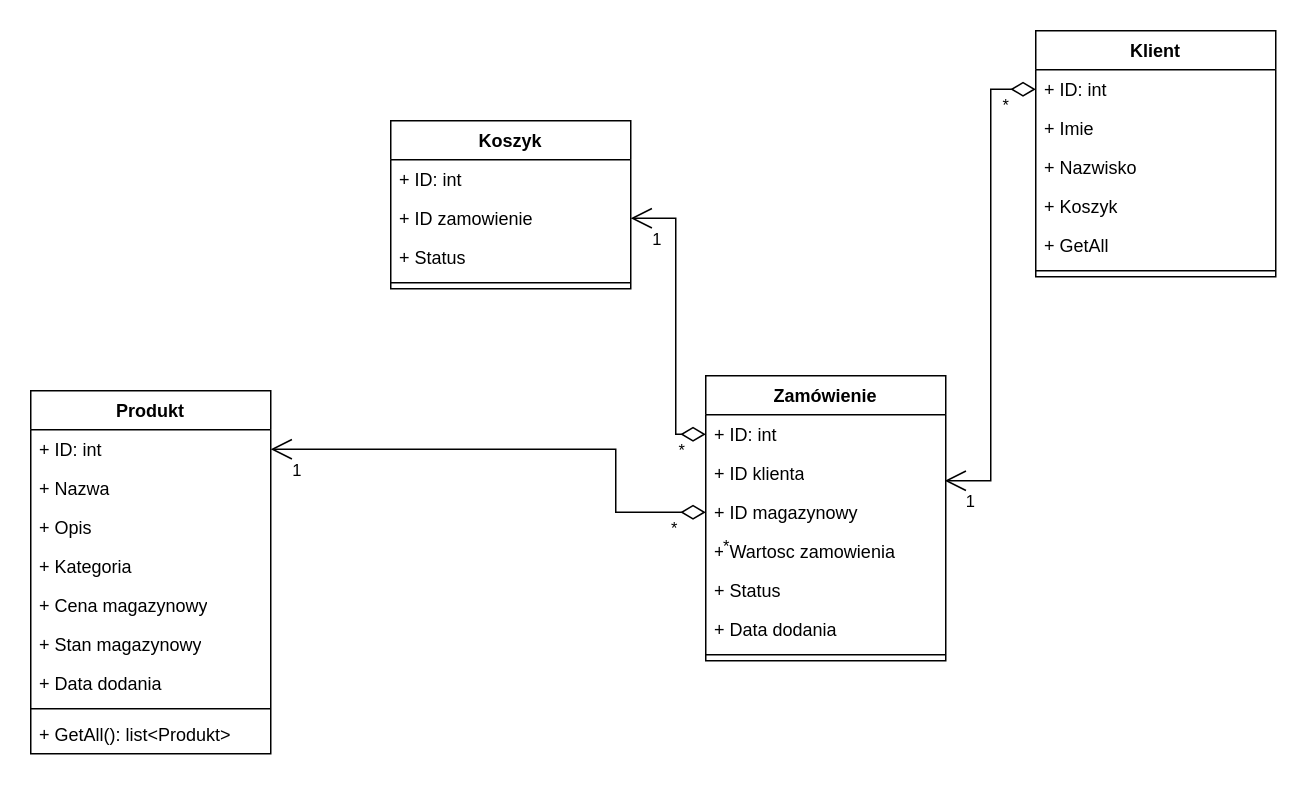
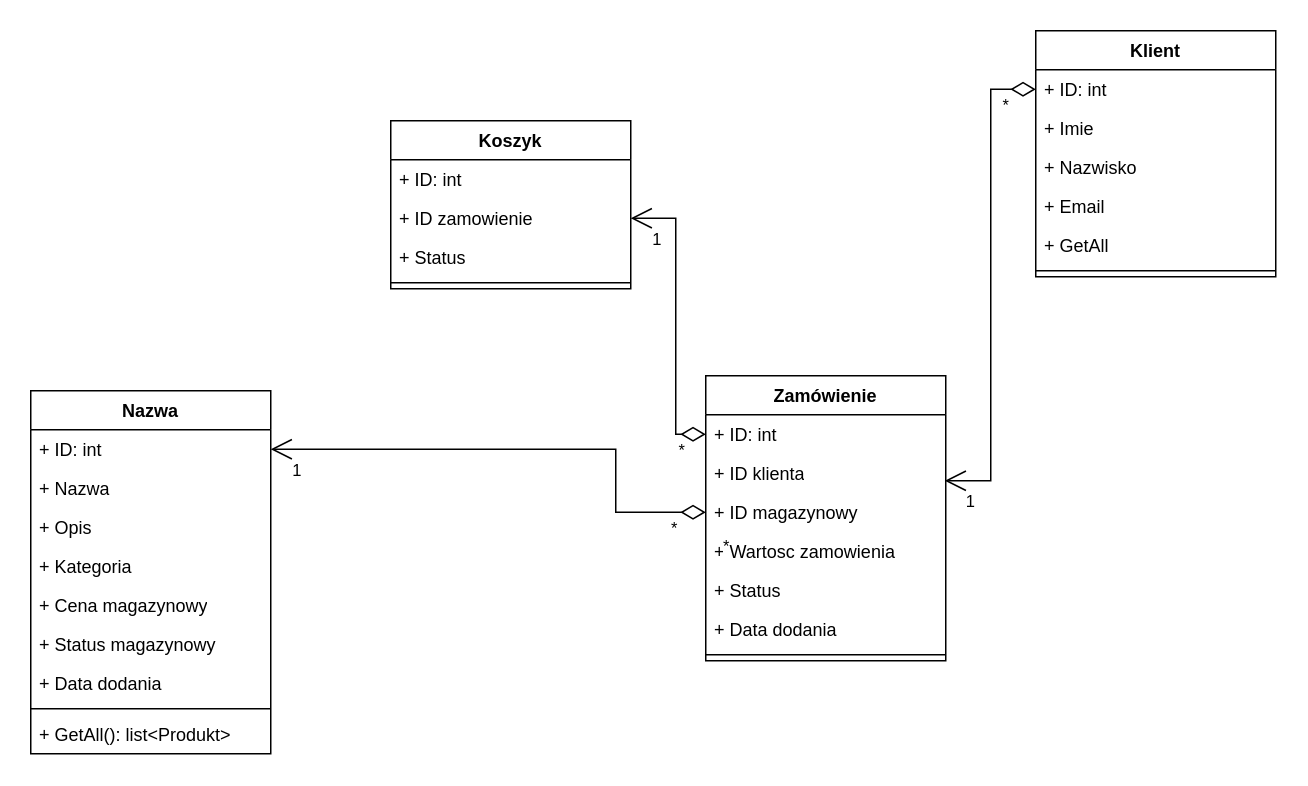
node "+ Koszyk": label "+ Koszyk" -> "+ Email"
node "Produkt": label "Produkt" -> "Nazwa"
node "+ Stan magazynowy": label "+ Stan magazynowy" -> "+ Status magazynowy"
